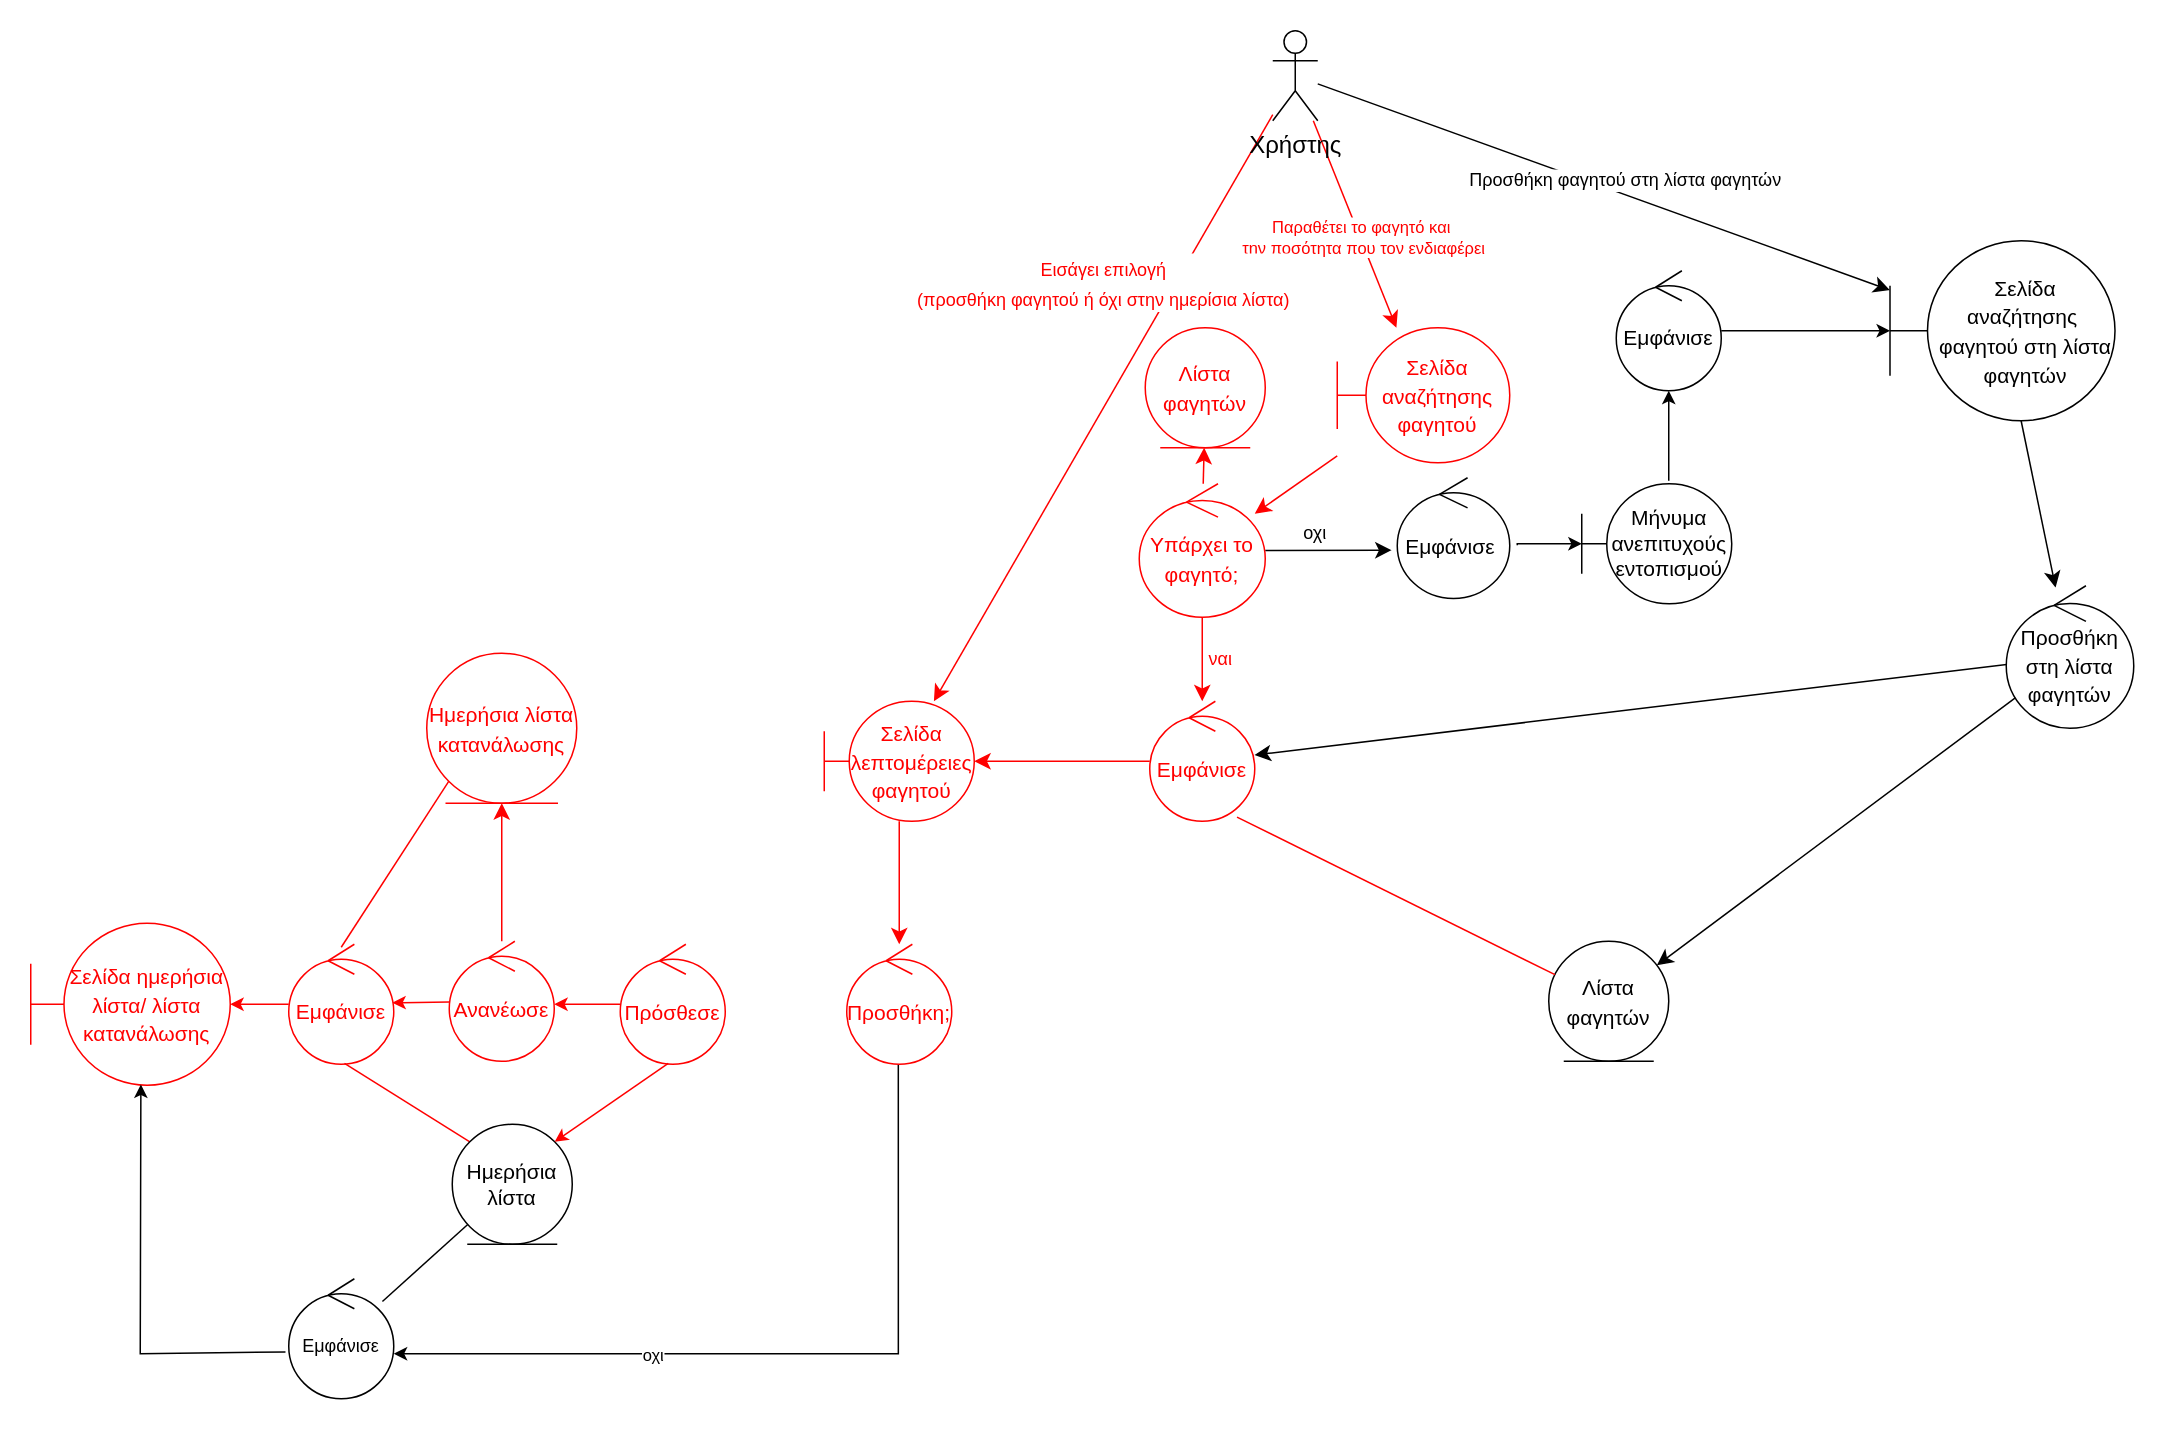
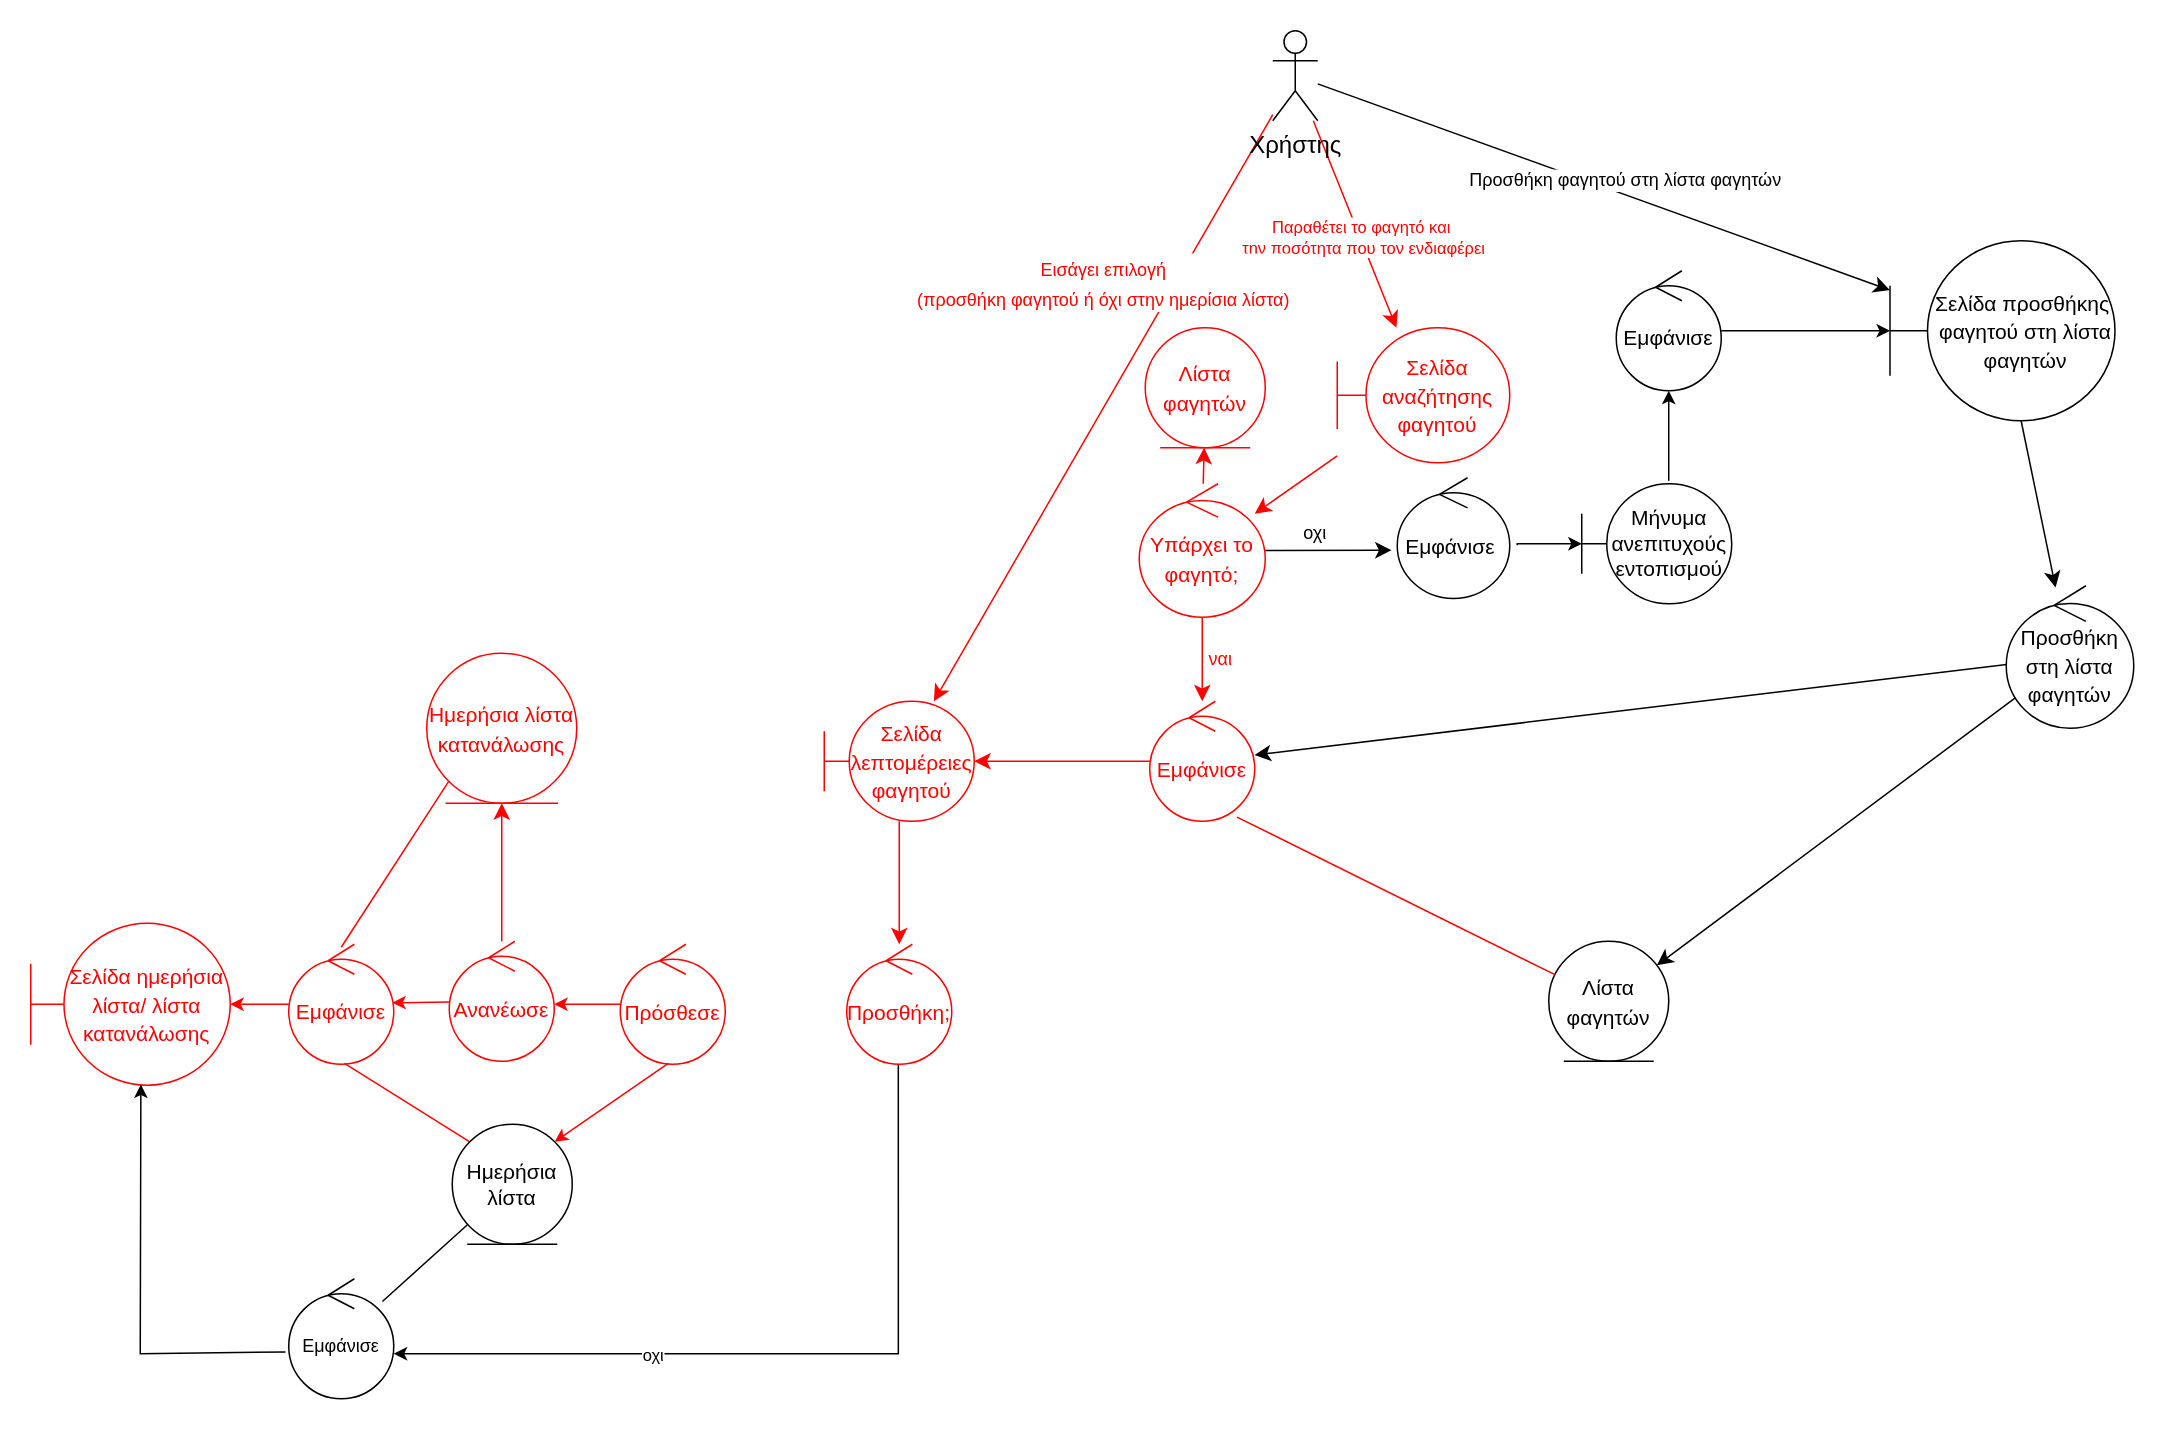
node "Σελίδα αναζήτησης φαγητού στη λίστα φαγητών": label "Σελίδα αναζήτησης φαγητού στη λίστα φαγητών" -> "Σελίδα προσθήκης φαγητού στη λίστα φαγητών"
